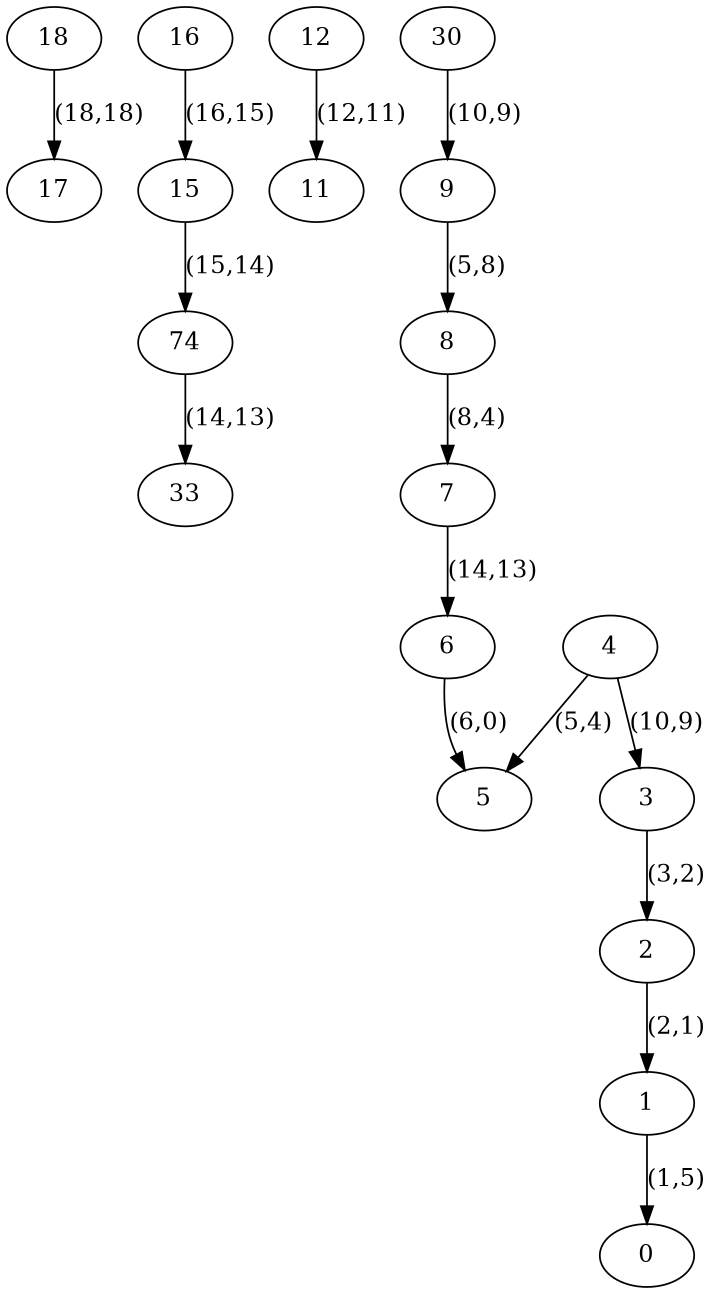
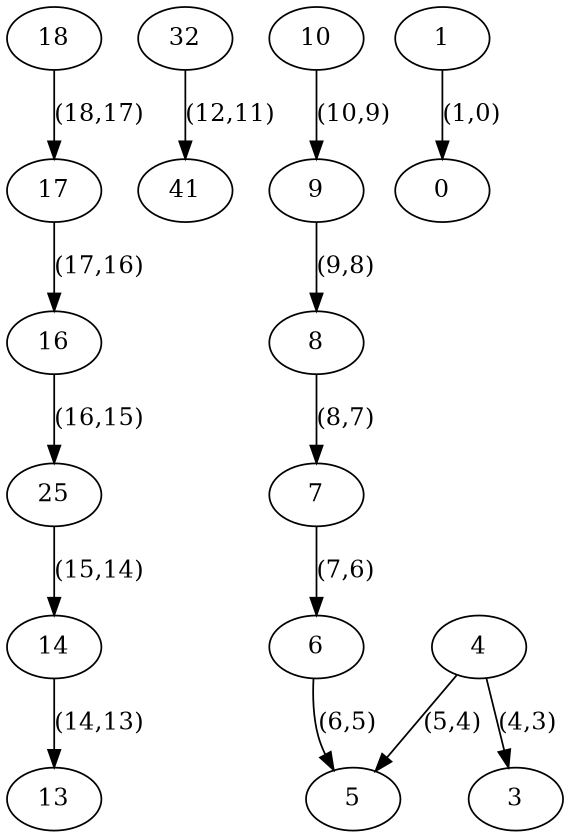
node "12": label "12" -> "32"
node "30": label "30" -> "10"
edge "18" -> "17": label "(18,18)" -> "(18,17)"
node "15": label "15" -> "25"
node "11": label "11" -> "41"
edge "17" -> "16": added, label "(17,16)"
edge "9" -> "8": label "(5,8)" -> "(9,8)"
node "74": label "74" -> "14"
edge "8" -> "7": label "(8,4)" -> "(8,7)"
node "33": label "33" -> "13"
edge "7" -> "6": label "(14,13)" -> "(7,6)"
edge "6" -> "5": label "(6,0)" -> "(6,5)"
edge "4" -> "3": label "(10,9)" -> "(4,3)"
node "2": removed
edge "1" -> "0": label "(1,5)" -> "(1,0)"
